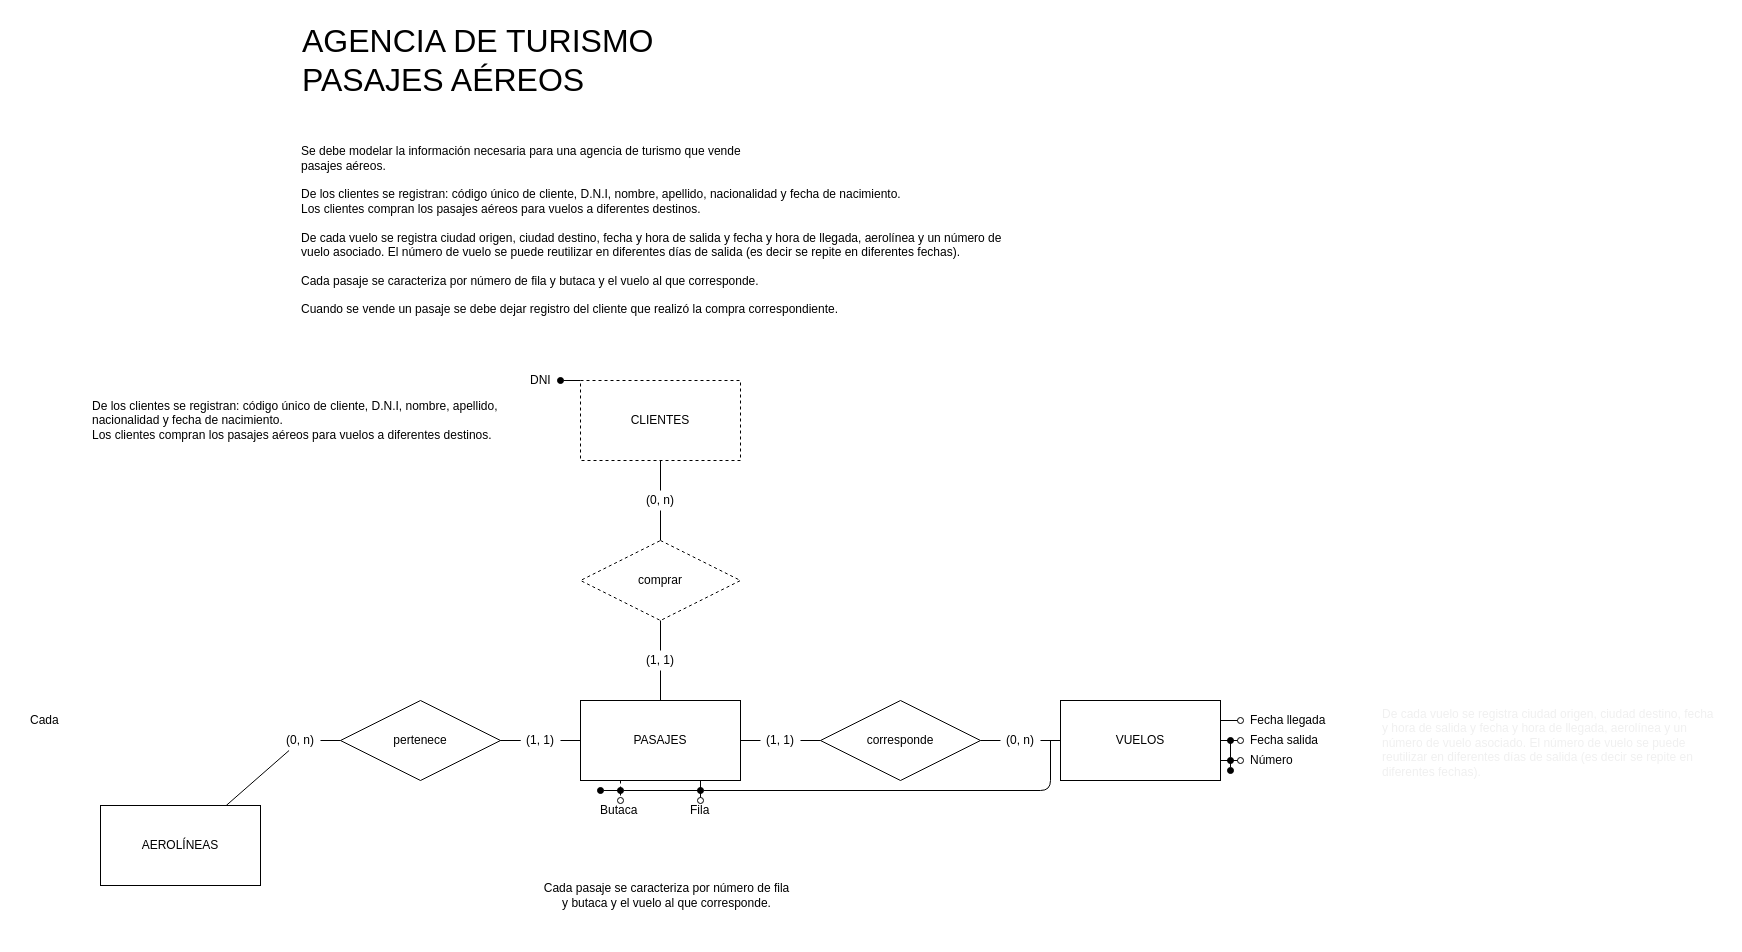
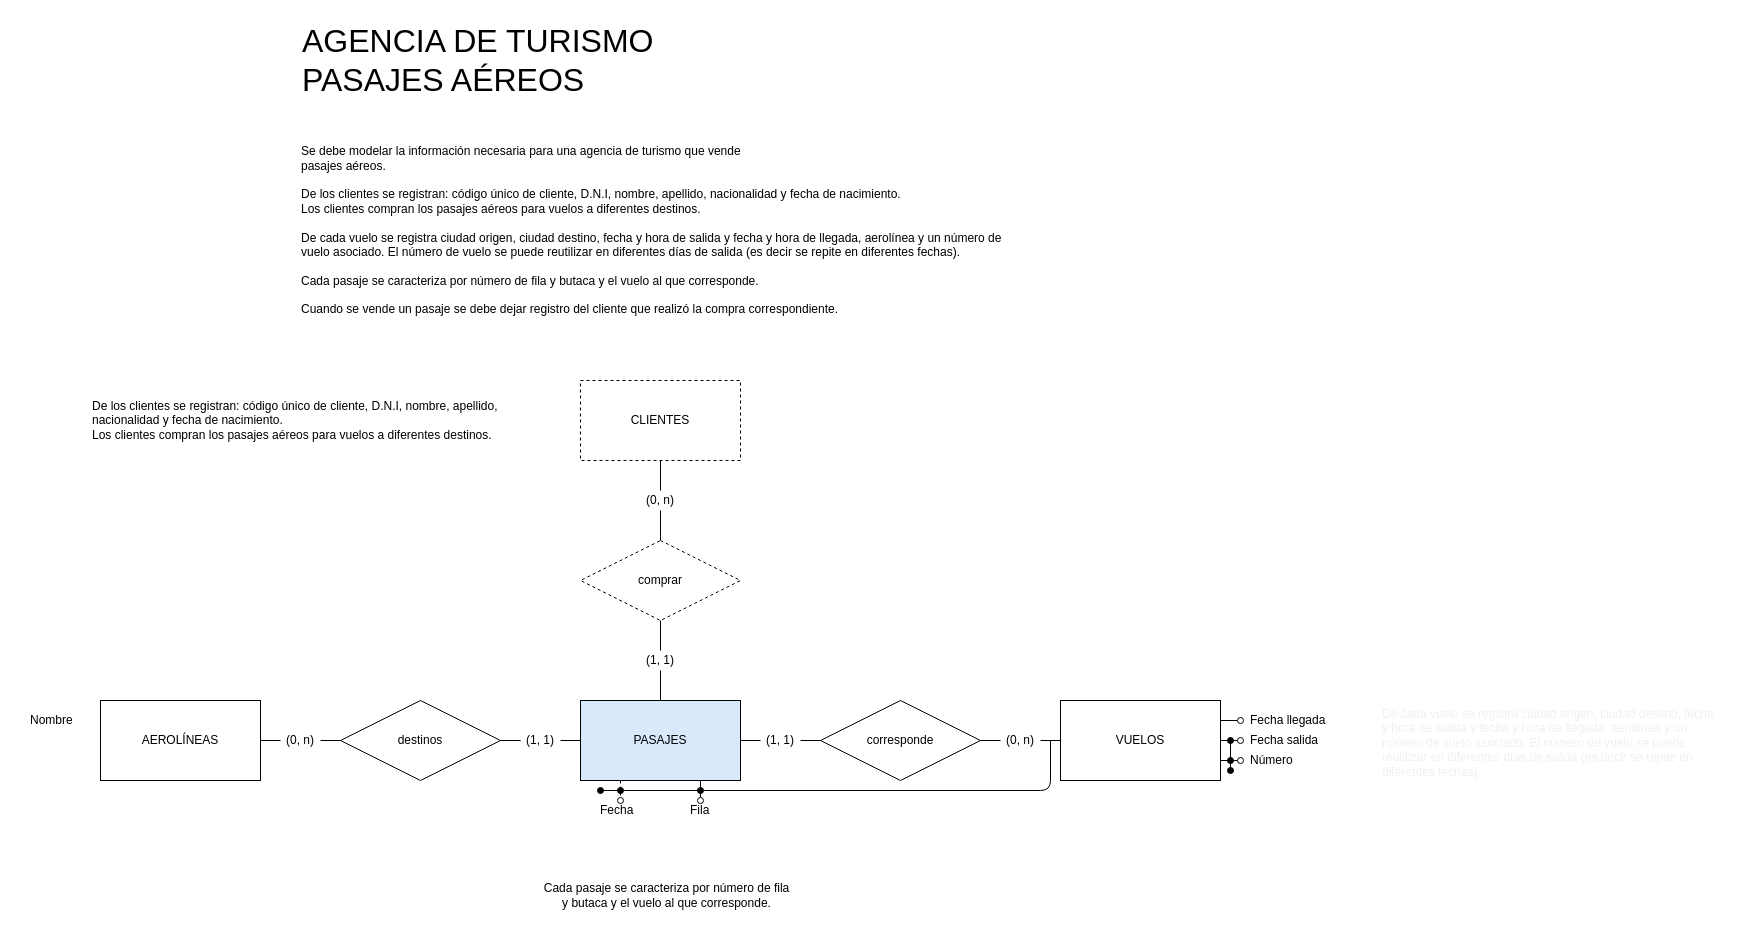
node "DNI": removed
edge "CLIENTES" -> "DNI": removed
node "Cada": label "Cada" -> "Nombre"
node "pertenece": label "pertenece" -> "destinos"
node "PASAJES": fillcolor #ffffff -> #dae8fc
node "Butaca": label "Butaca" -> "Fecha"
node "AEROLÍNEAS": moved (181, 846) -> (181, 741)
